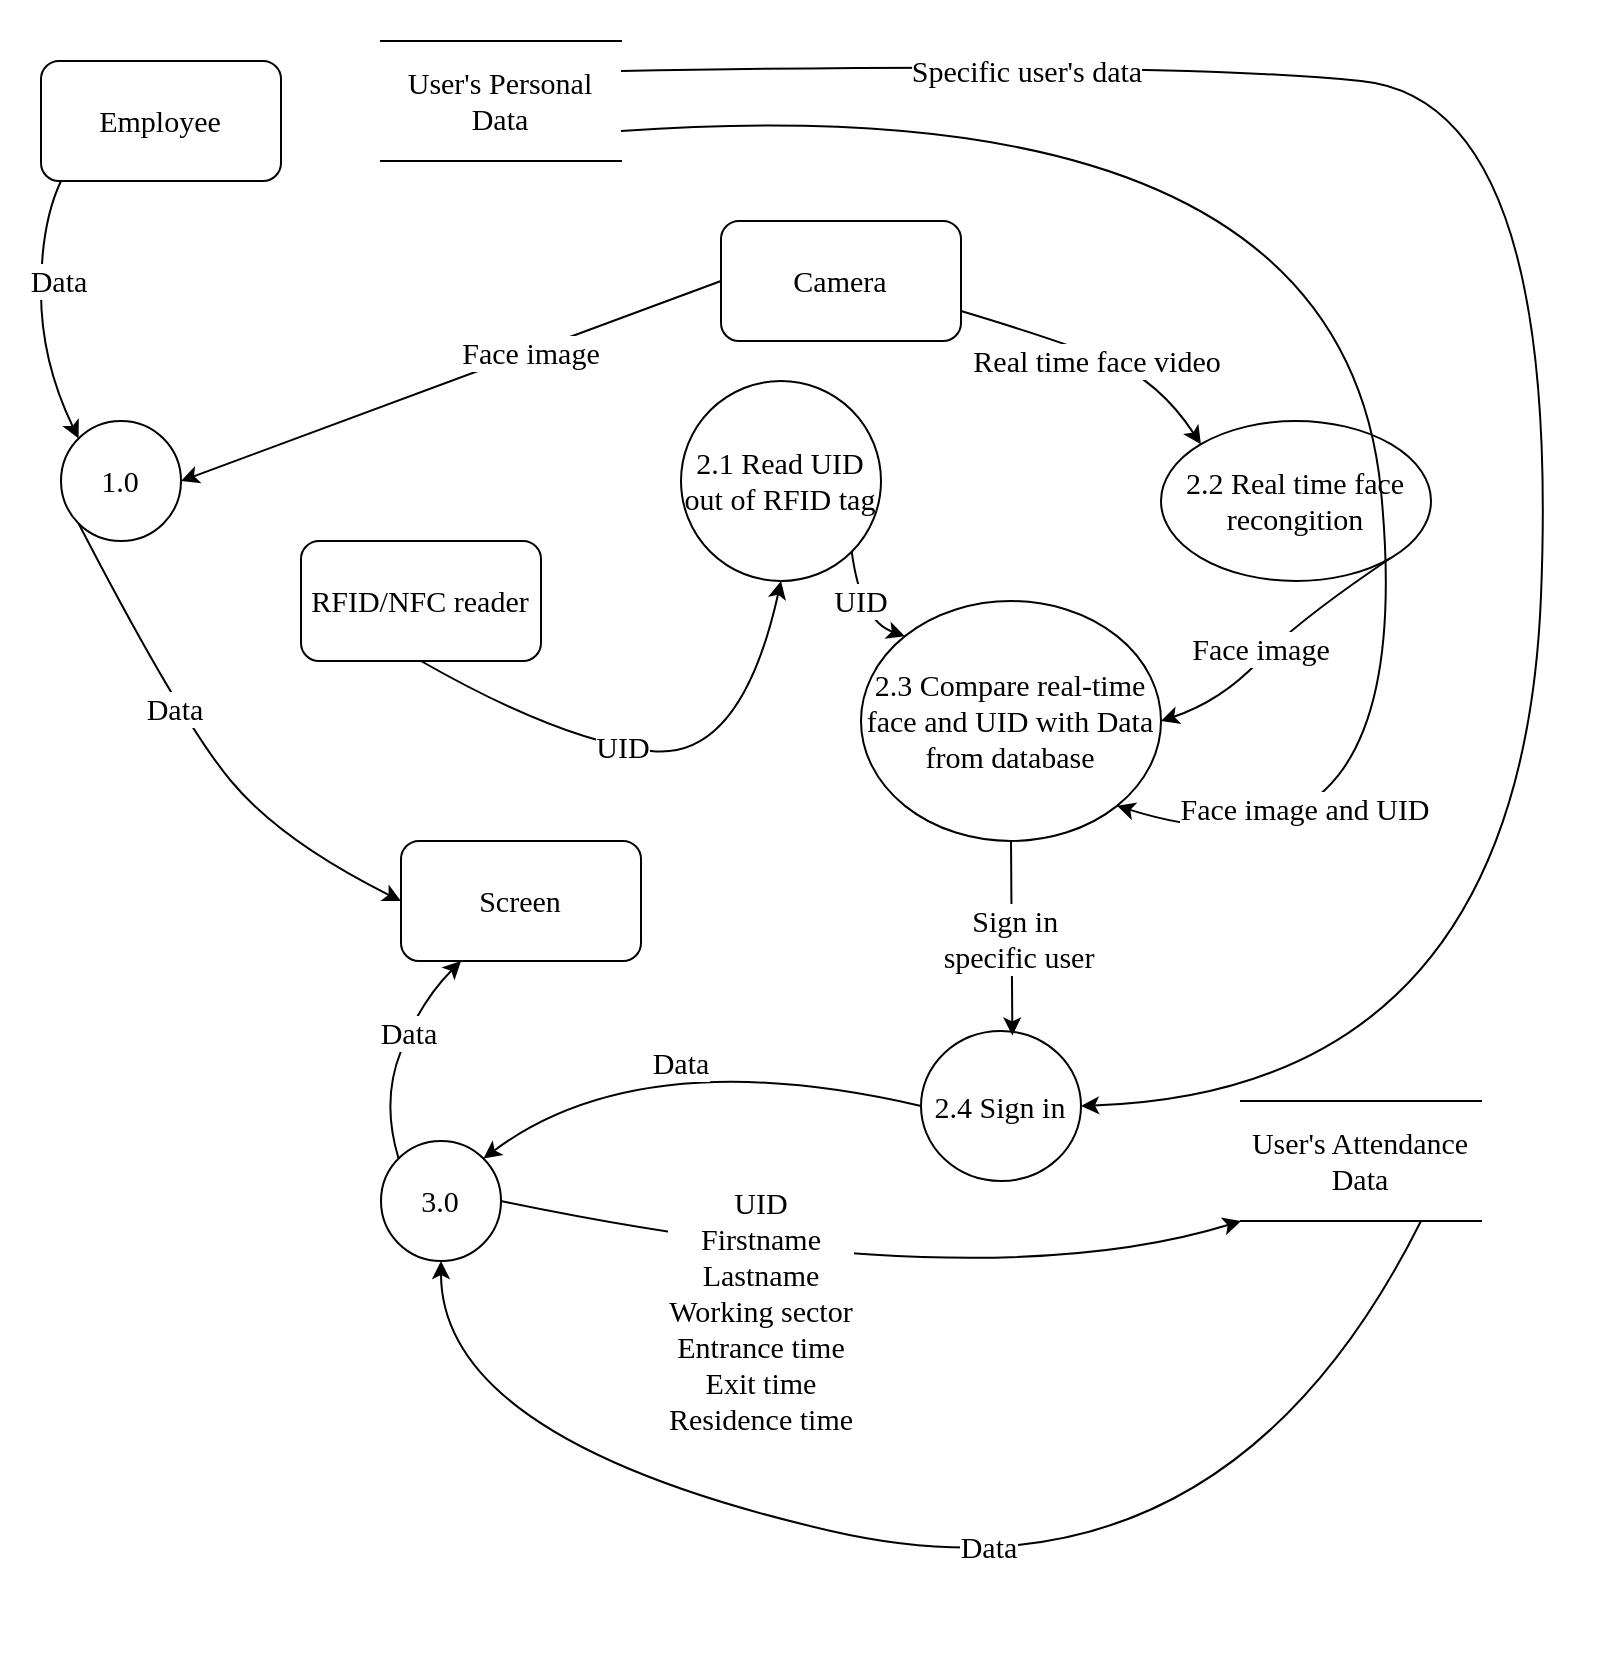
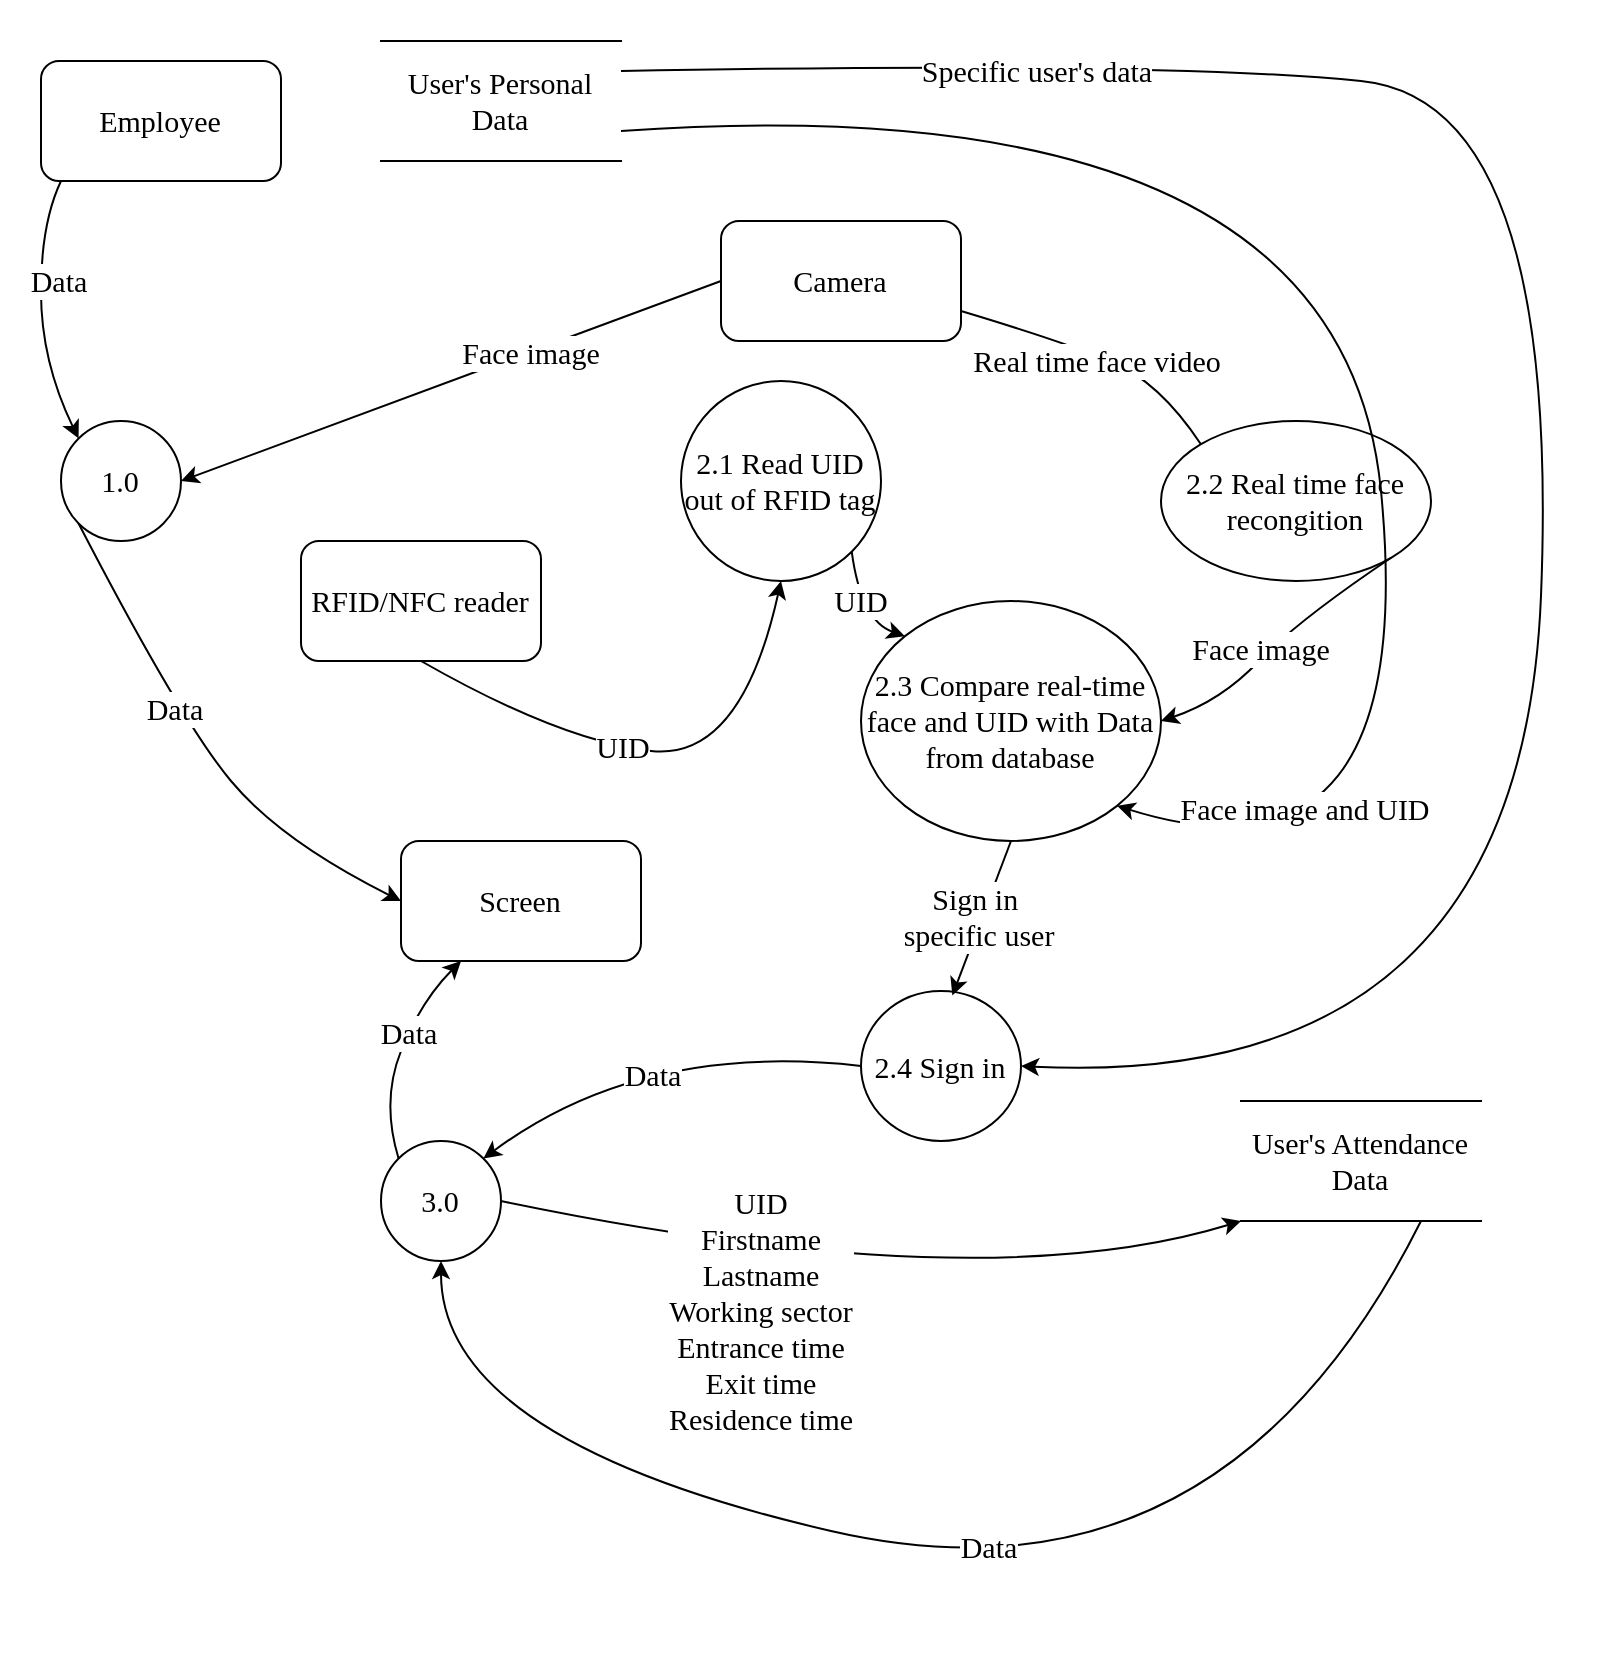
edge "Camera" -> "2.2 Real time face recongition": arrowhead classic -> none
node "2.4 Sign in": moved (1001, 1106) -> (941, 1066)
